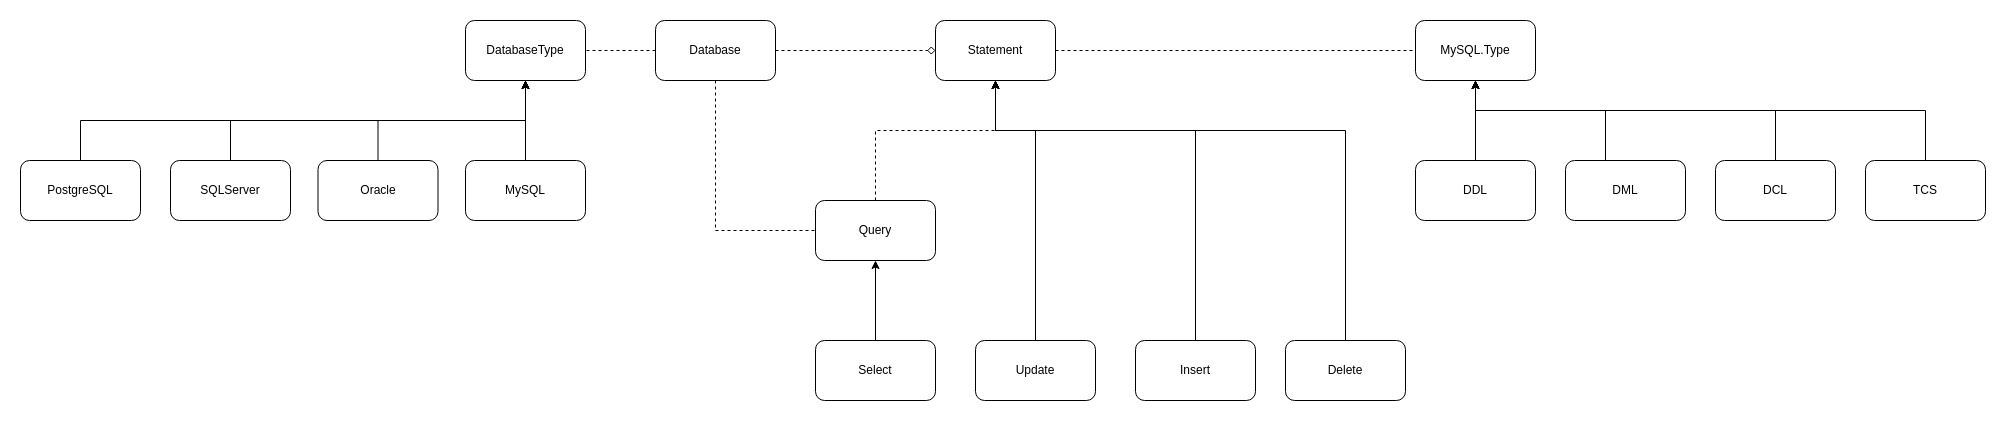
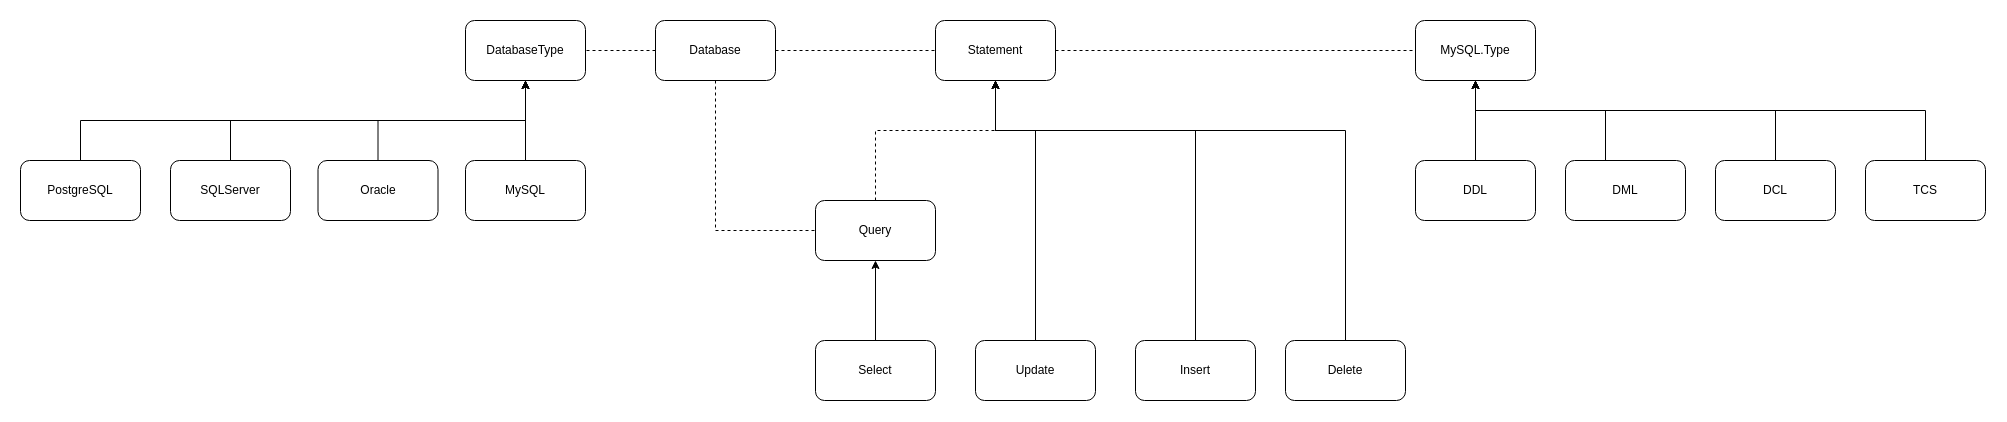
edge "Database" -> "Statement": arrowhead diamond -> none
